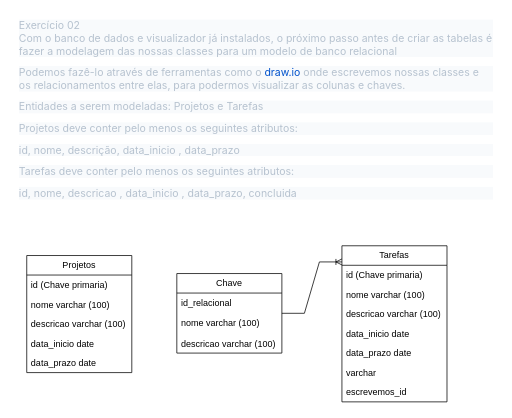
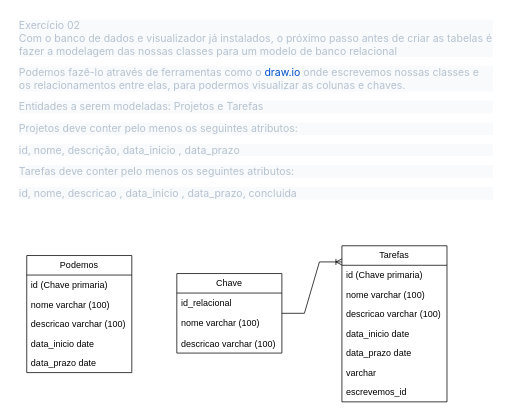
node "Projetos": label "Projetos" -> "Podemos"
